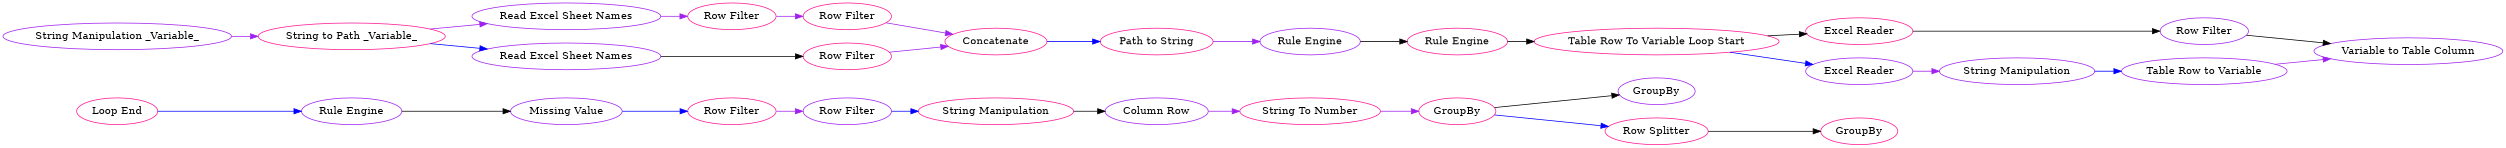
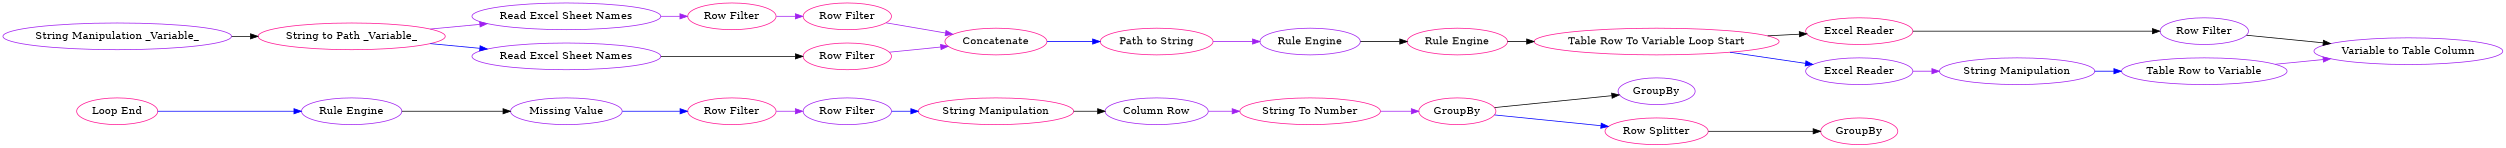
edge "String Manipulation _Variable_" -> "String to Path _Variable_": color purple -> black
